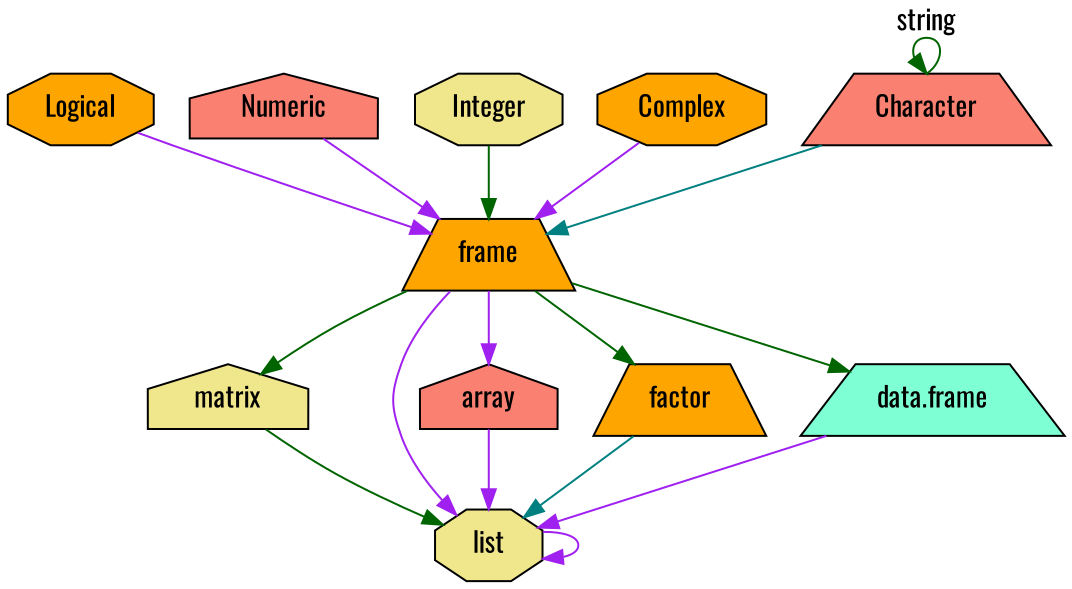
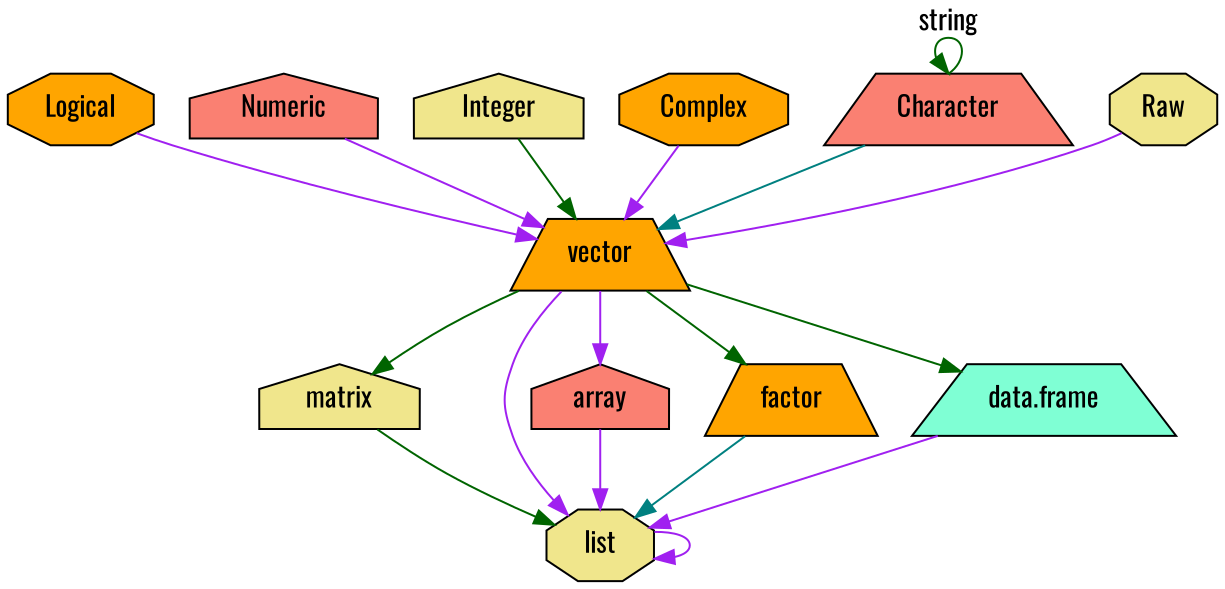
node "Integer": shape octagon -> house
node "Raw": added
node "frame": label "frame" -> "vector"
